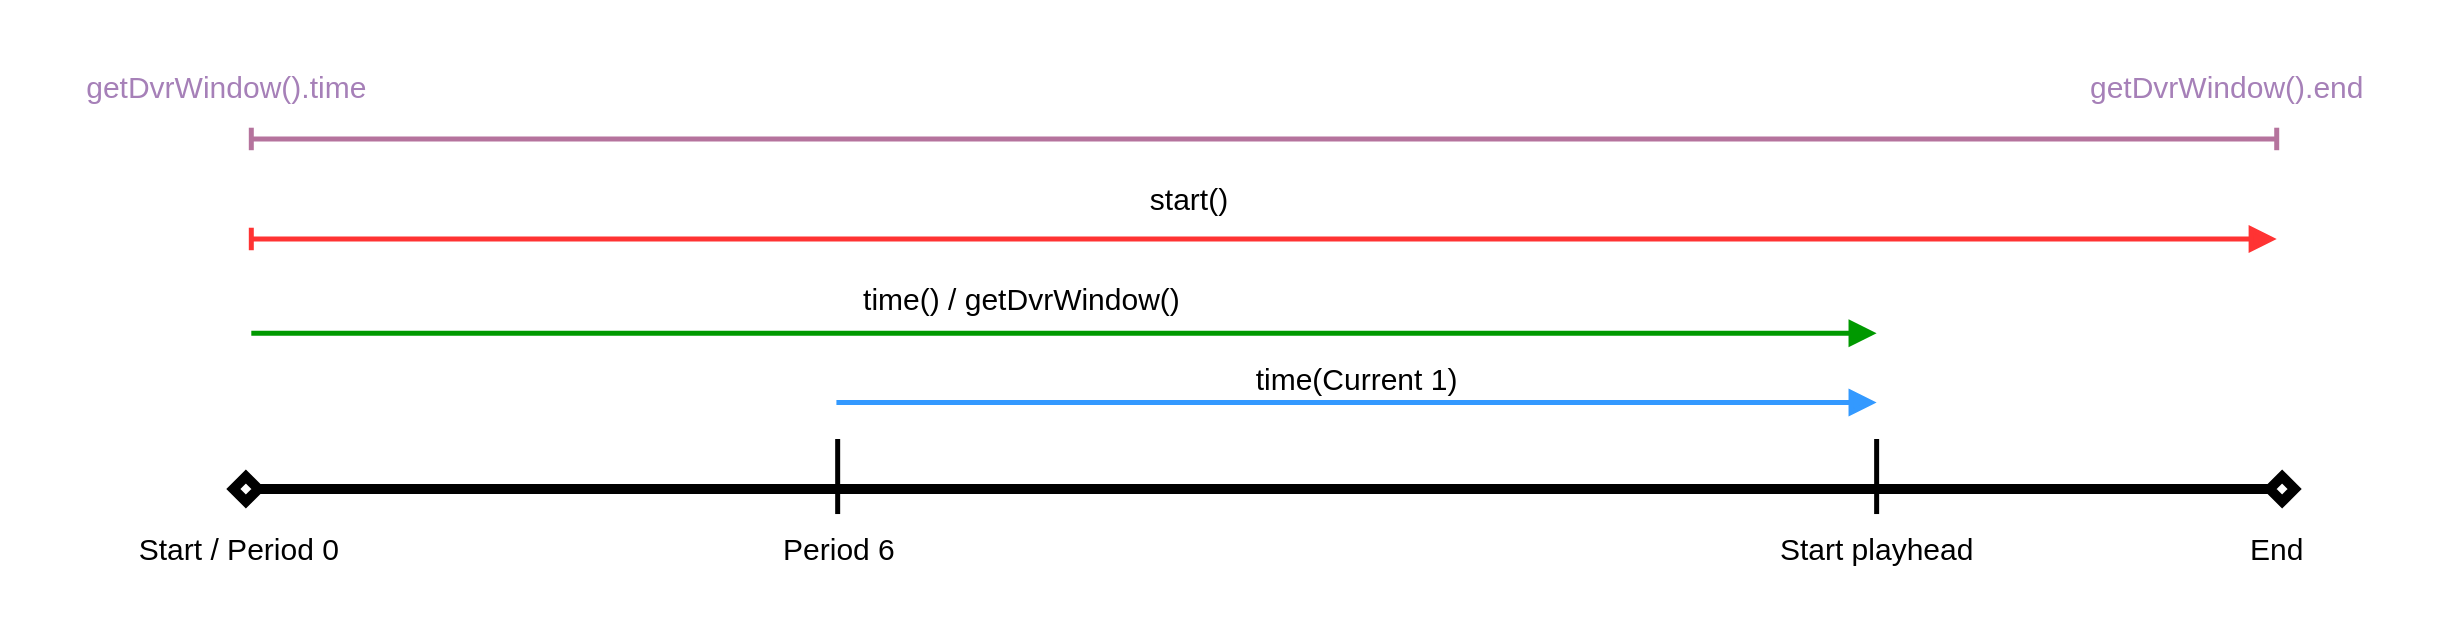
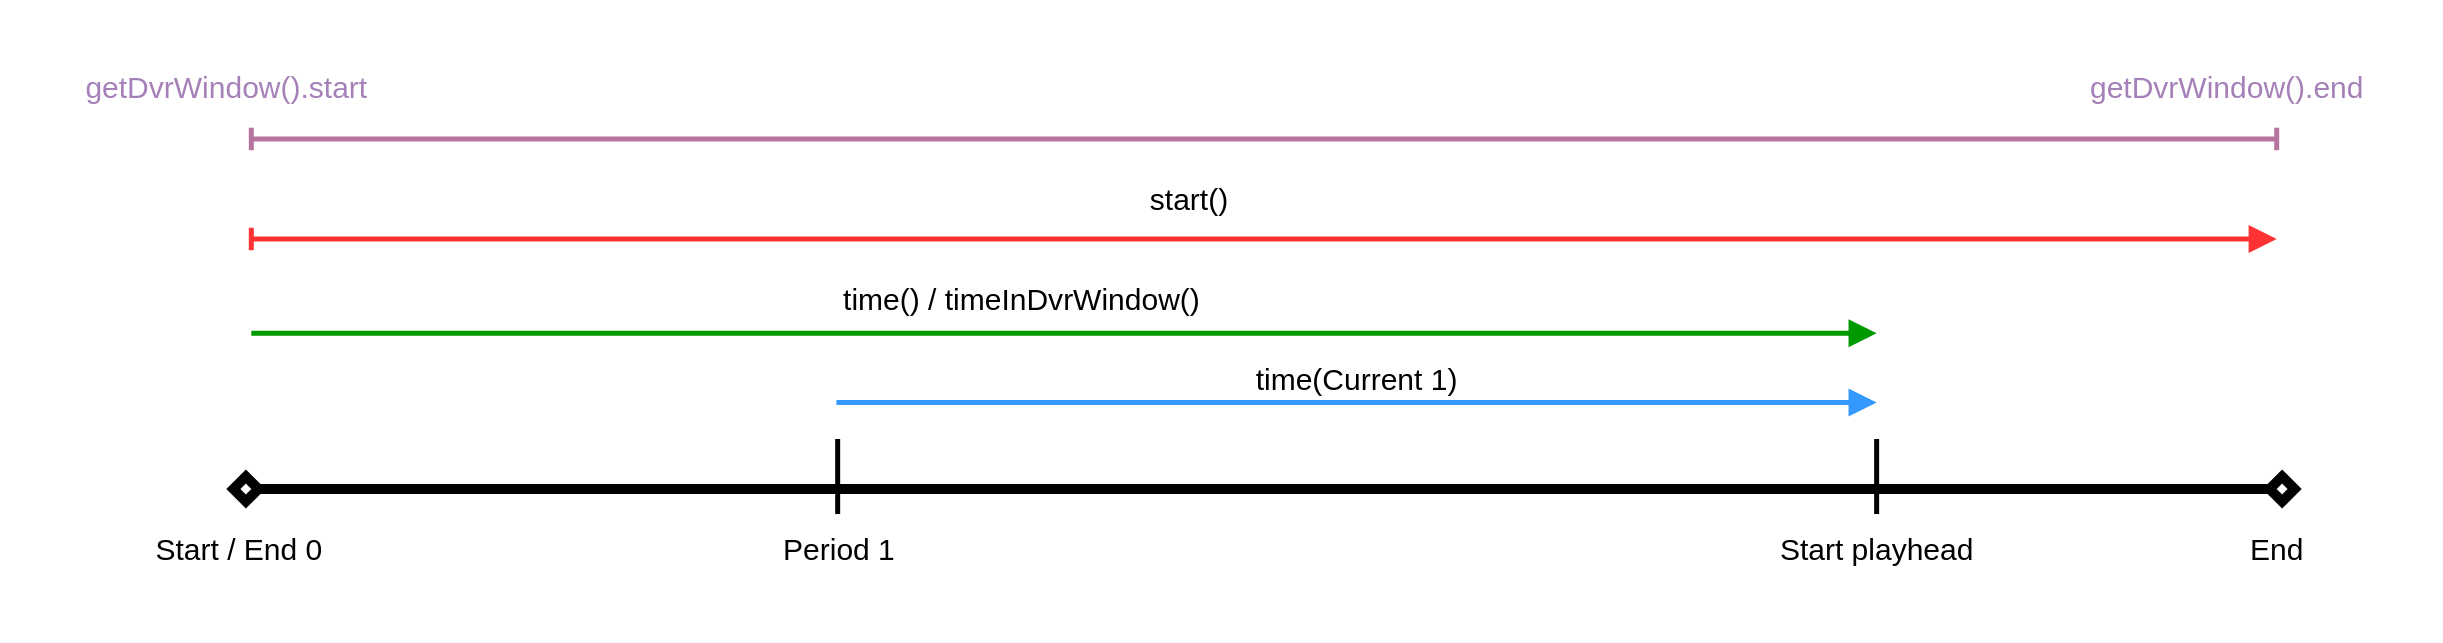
node "getDvrWindow().time": label "getDvrWindow().time" -> "getDvrWindow().start"
node "time() / getDvrWindow()": label "time() / getDvrWindow()" -> "time() / timeInDvrWindow()"
node "Start / Period 0": label "Start / Period 0" -> "Start / End 0"
node "Period 6": label "Period 6" -> "Period 1"
